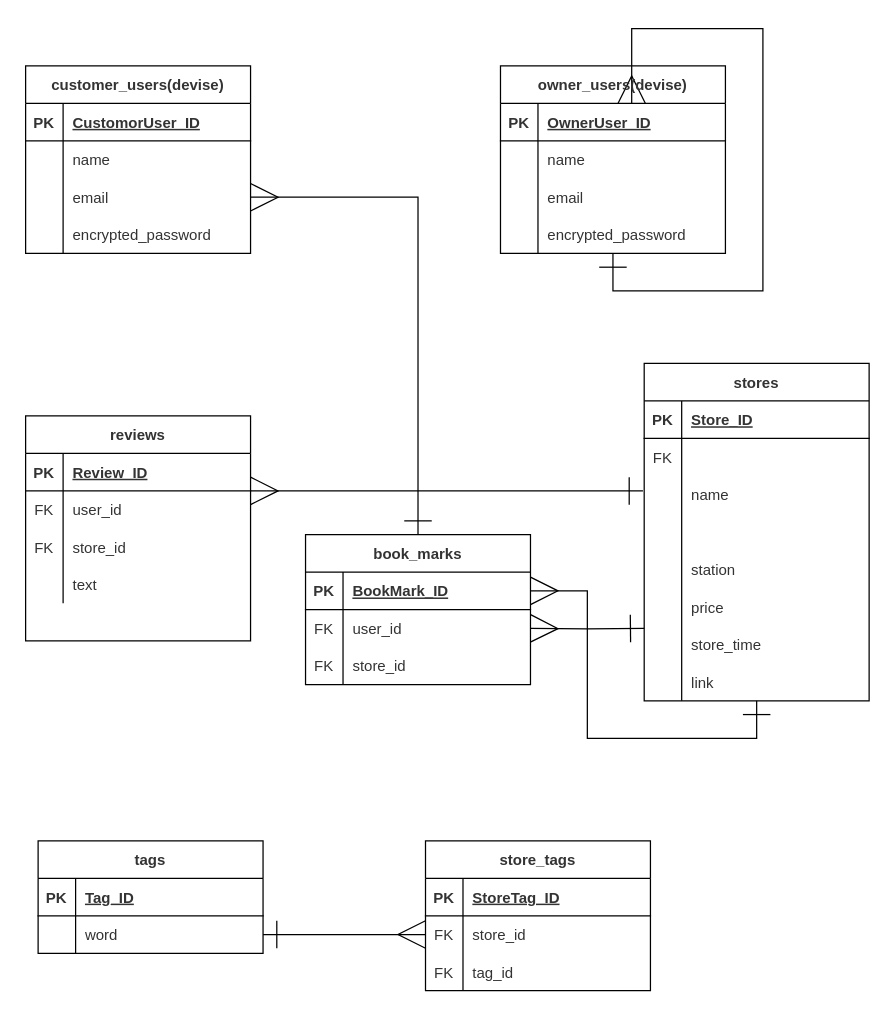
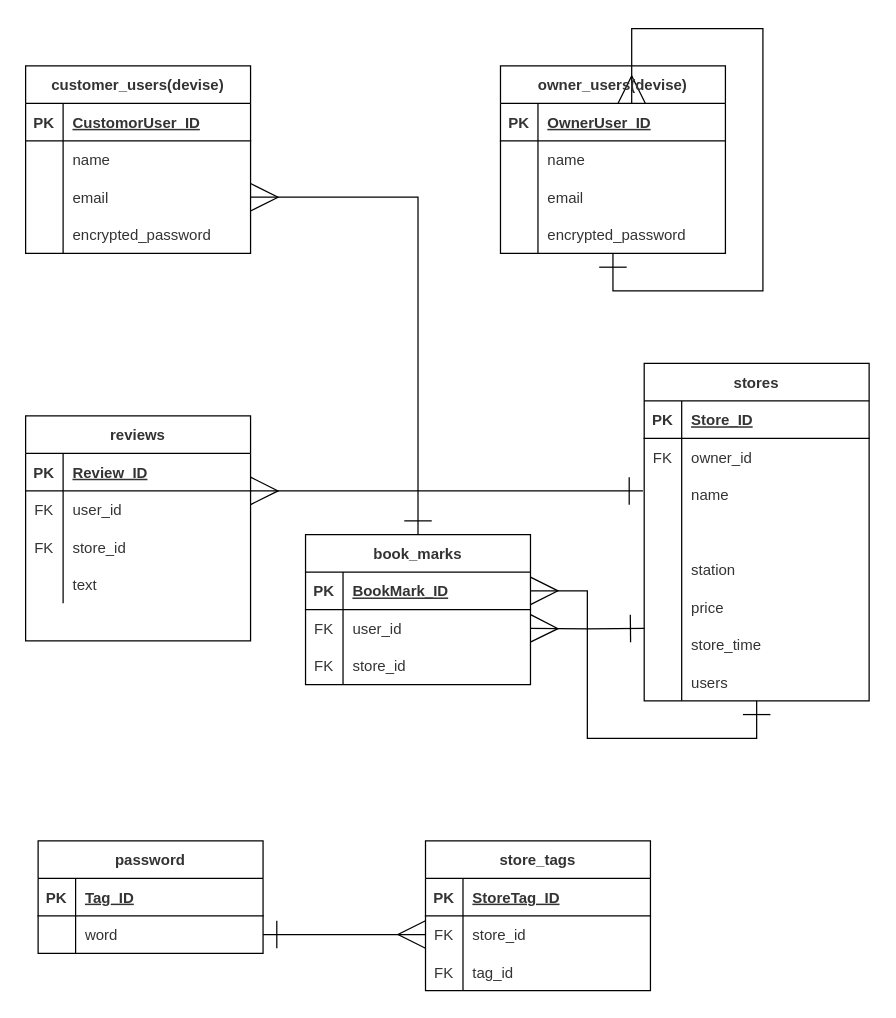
node "owner_id": added
node "link": label "link" -> "users"
node "tags": label "tags" -> "password"
